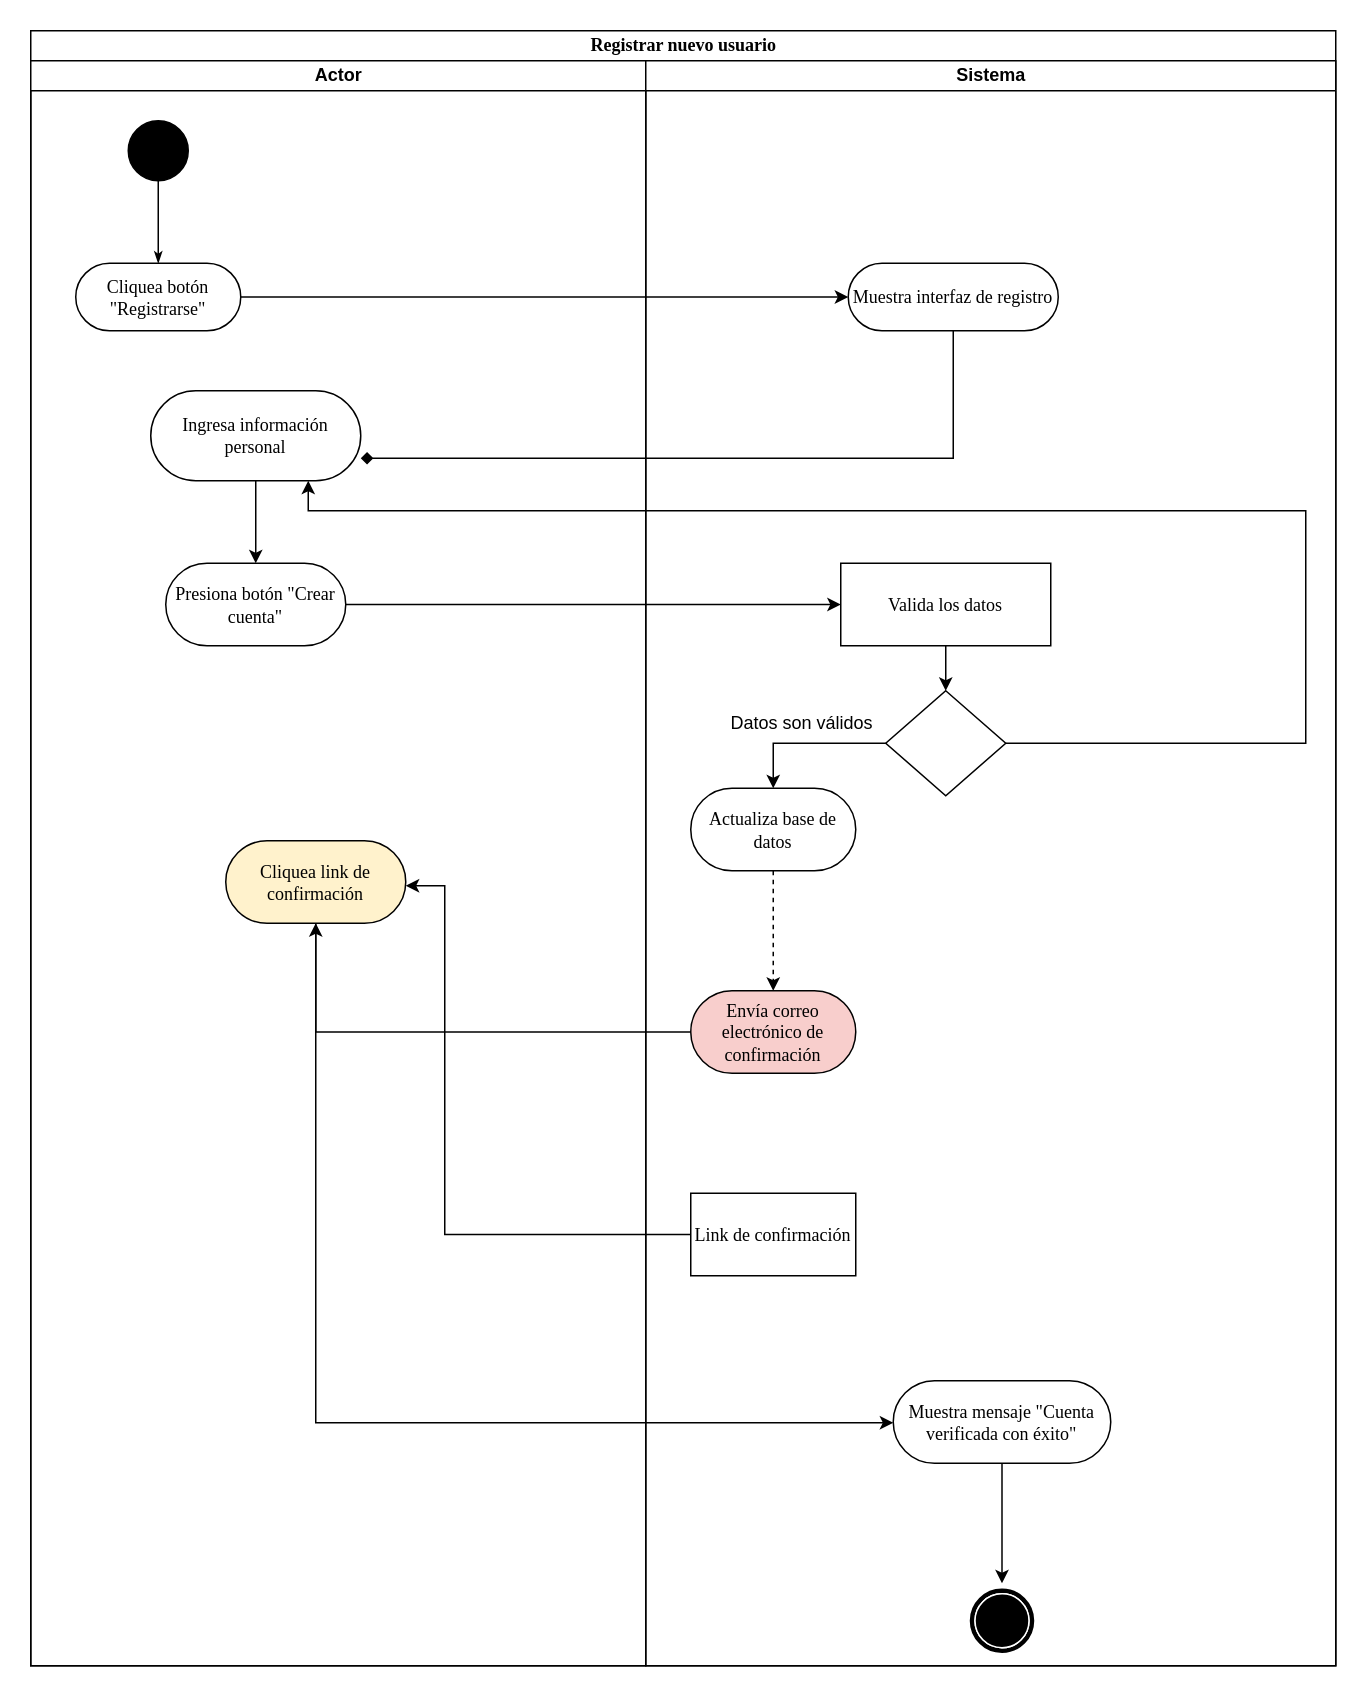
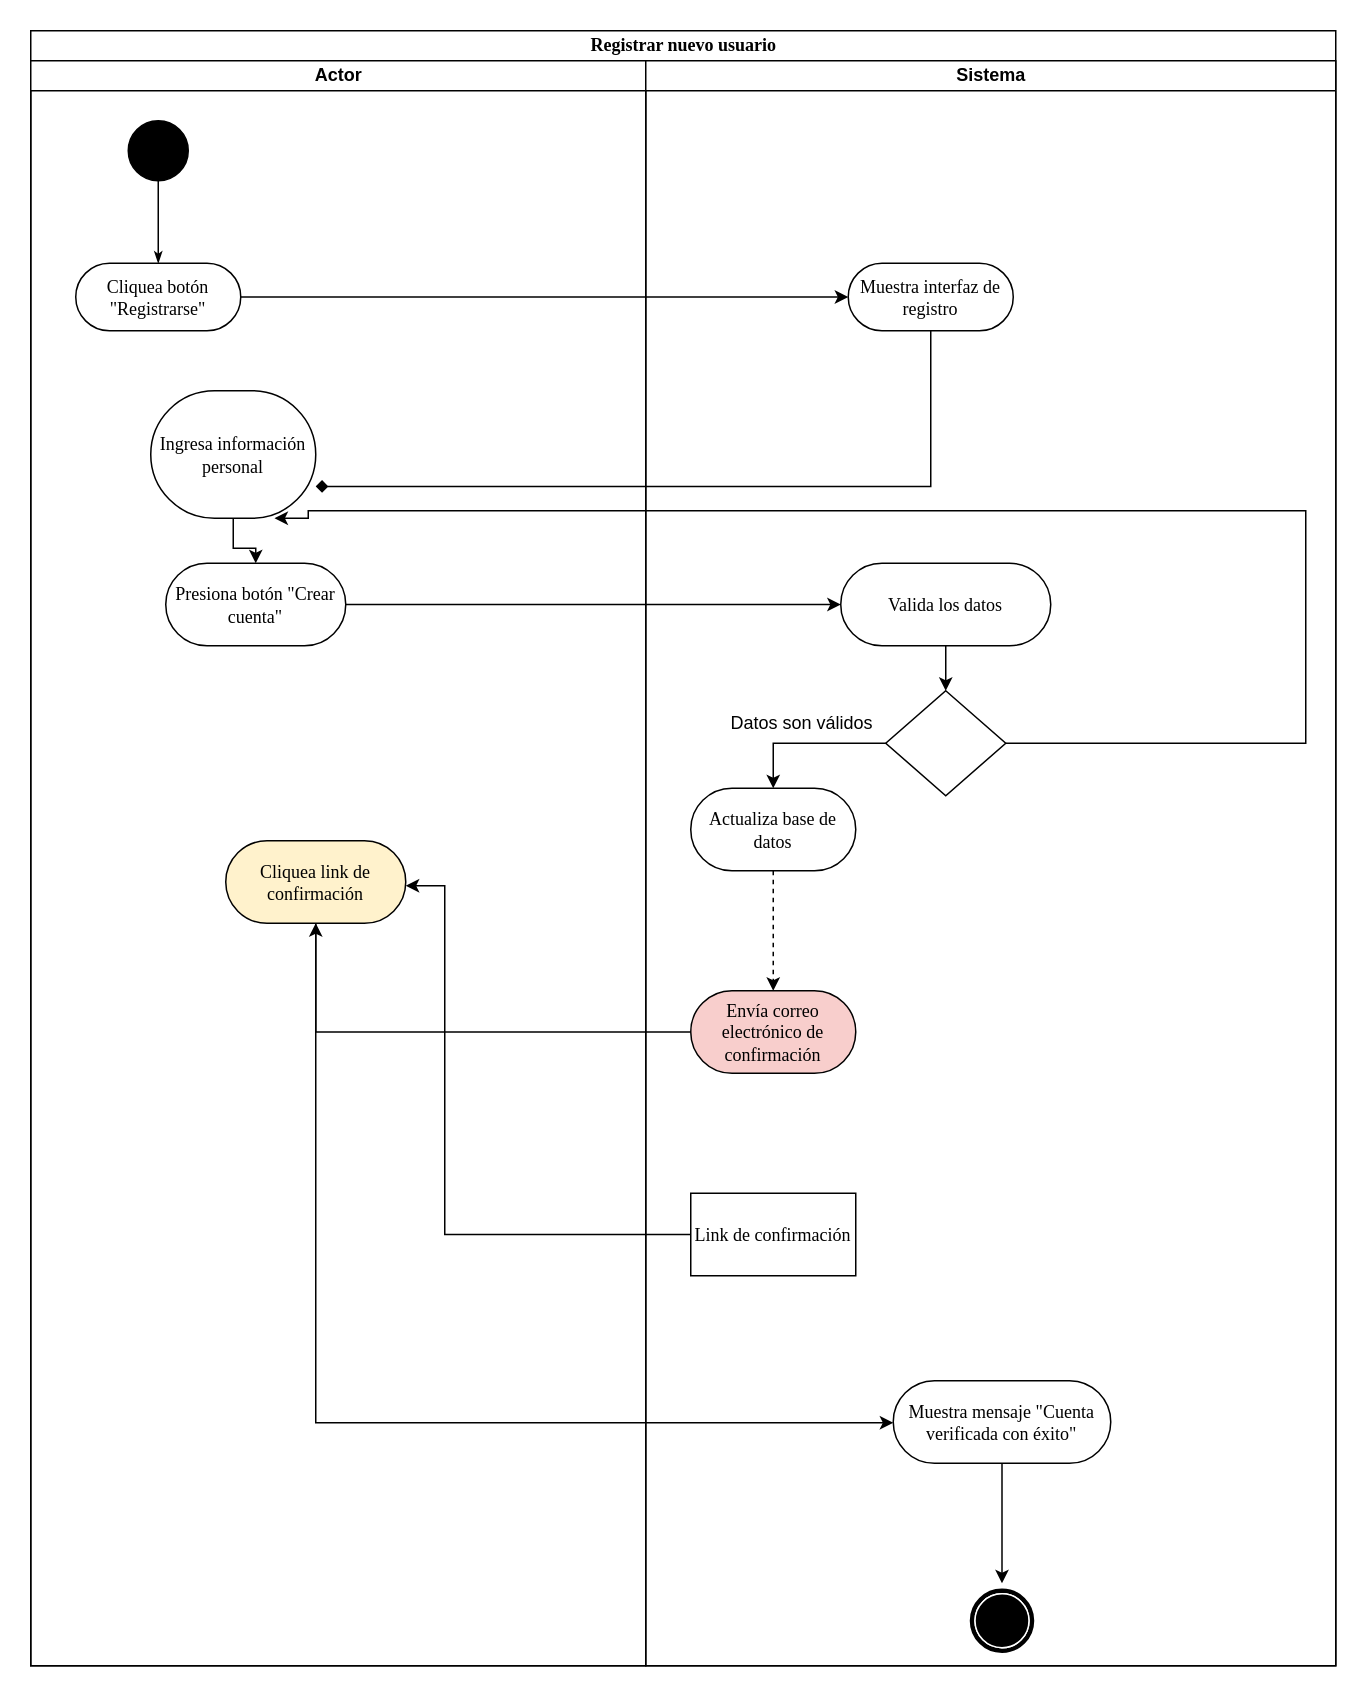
node "Muestra interfaz de registro": size 210x68 -> 165x68
node "Ingresa información personal": size 210x90 -> 165x128
node "Valida los datos": shape rectangle -> rounded rectangle
